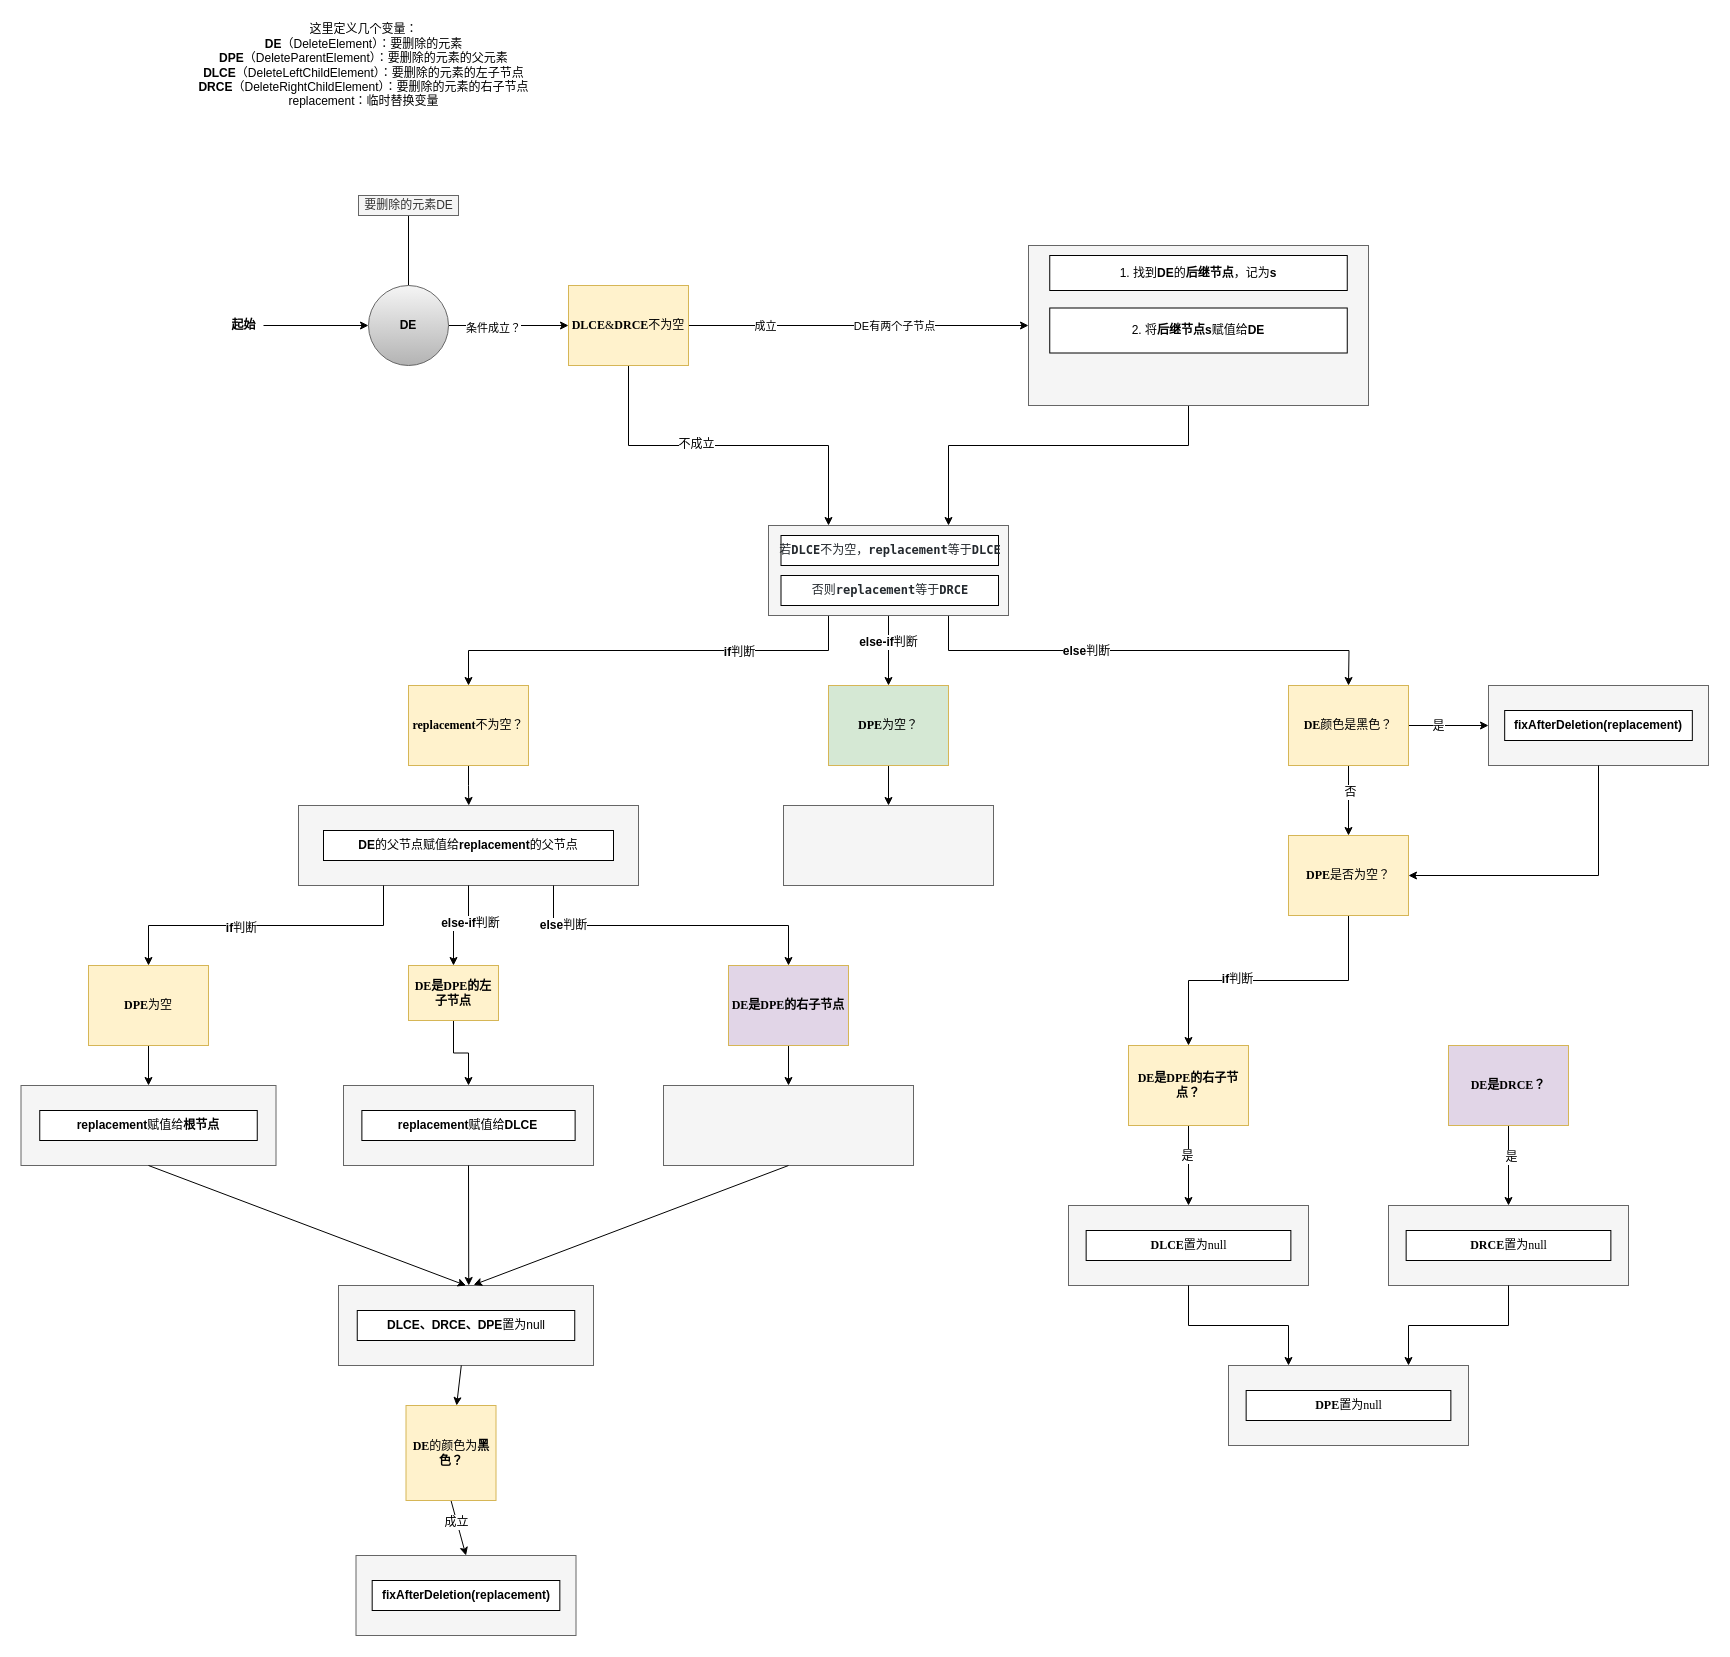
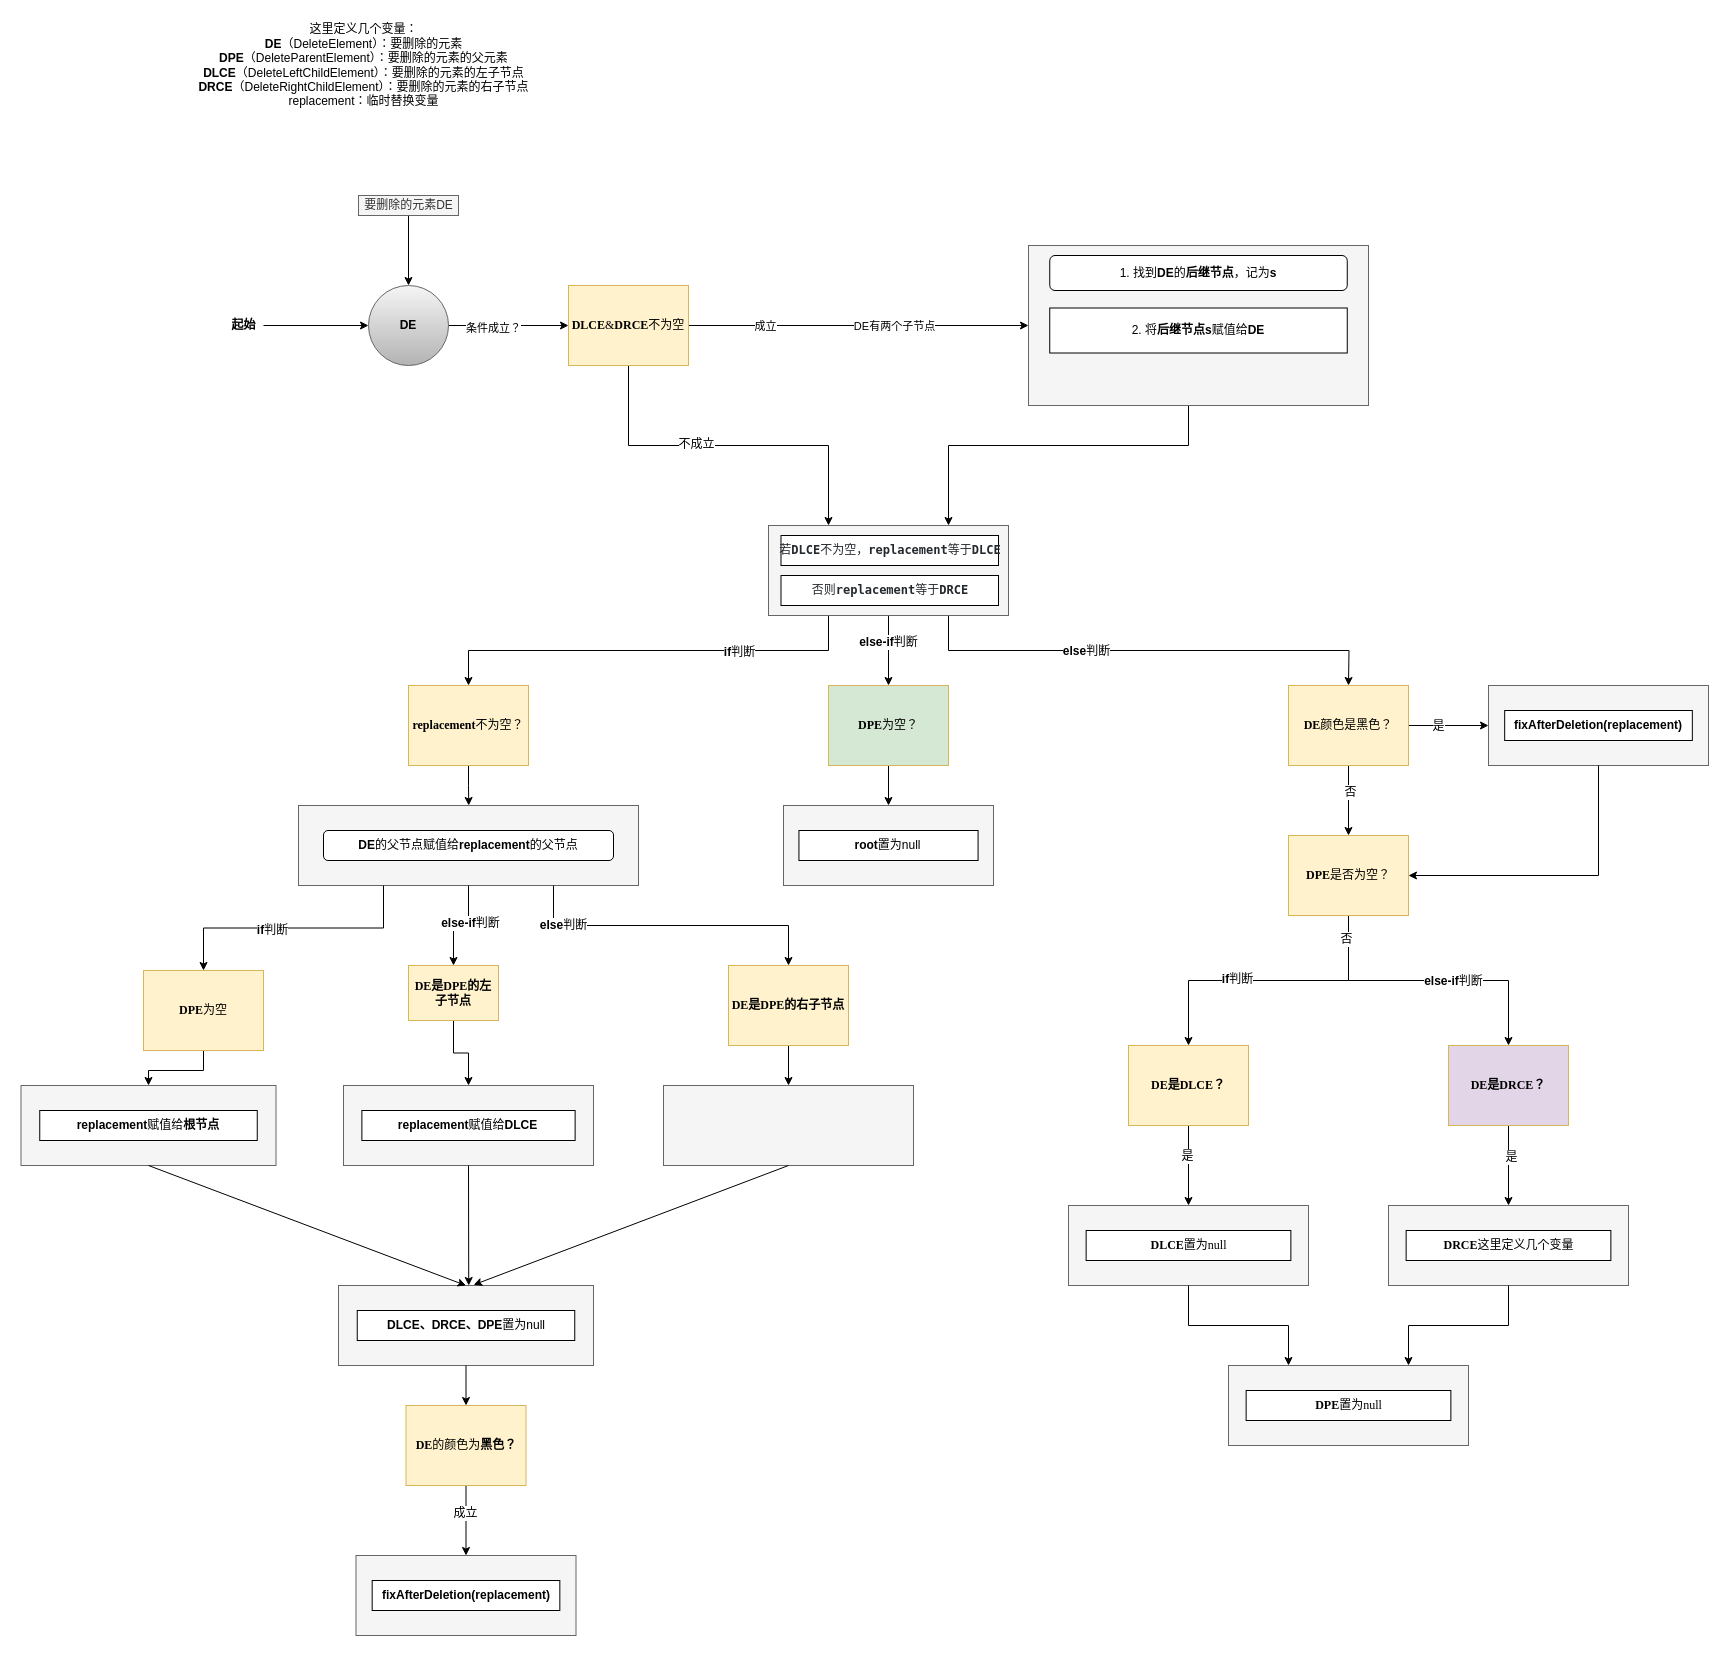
node "1. 找到DE的后继节点，记为s": shape rectangle -> rounded rectangle
edge "要删除的元素DE" -- "DE": arrowhead none -> classic
node "DE的父节点赋值给replacement的父节点": shape rectangle -> rounded rectangle
node "root置为null": added
edge "DPE是否为空？" -> "DE是DRCE？": added, labels "否", "else-if判断"
node "DPE为空": moved (149, 1006) -> (204, 1011)
node "DE是DPE的右子节点": fillcolor #e1d5e7 -> #fff2cc
node "DE是DPE的右子节点？": label "DE是DPE的右子节点？" -> "DE是DLCE？"
node "DRCE置为null": label "DRCE置为null" -> "DRCE这里定义几个变量"
node "DE的颜色为黑色？": size 90x95 -> 120x80
